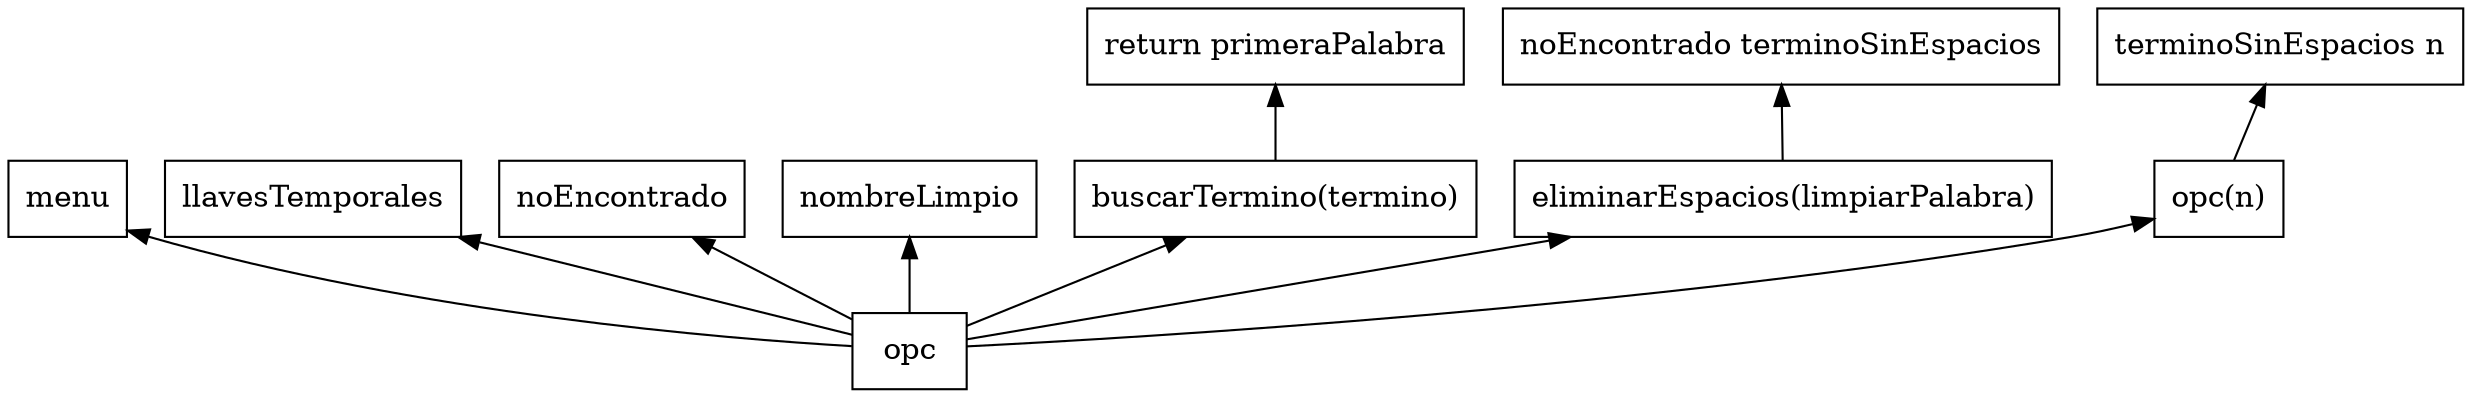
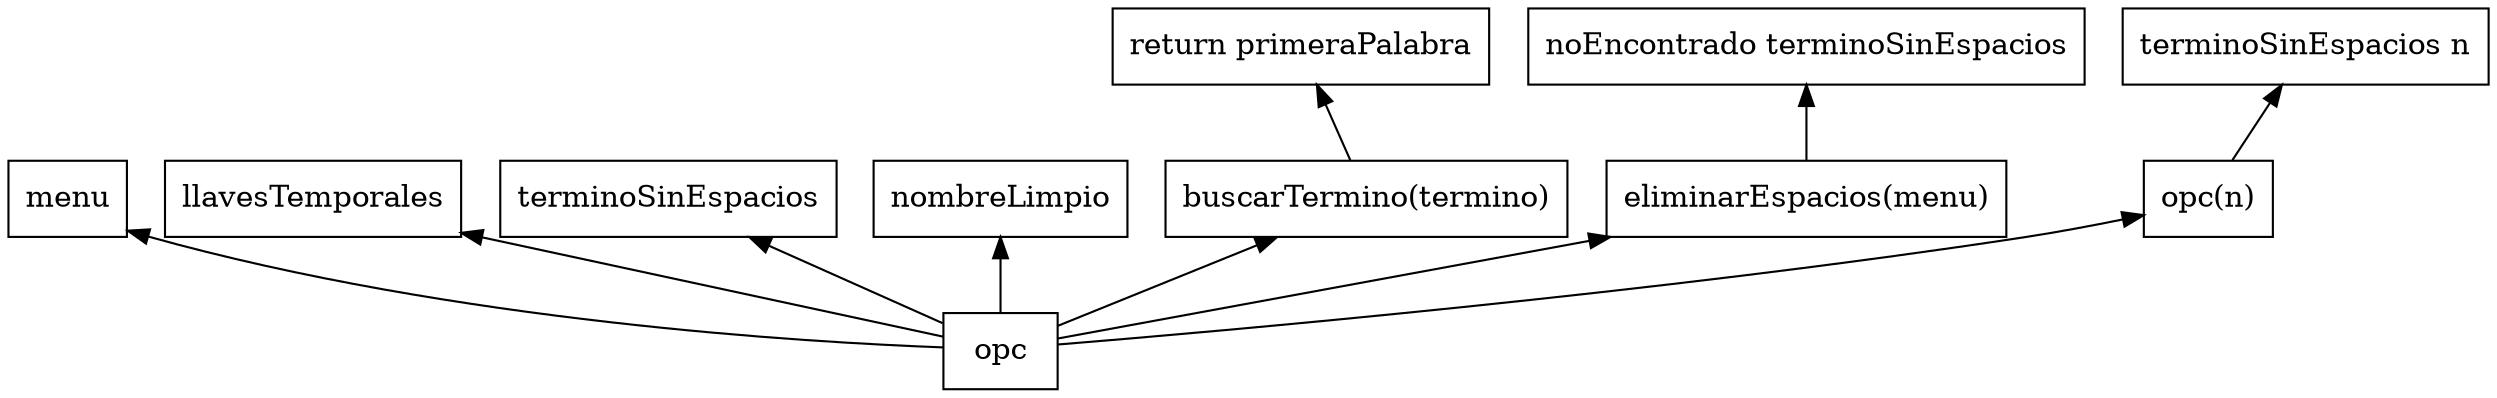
node "noEncontrado": label "noEncontrado" -> "terminoSinEspacios"
node "eliminarEspacios(limpiarPalabra)": label "eliminarEspacios(limpiarPalabra)" -> "eliminarEspacios(menu)"
